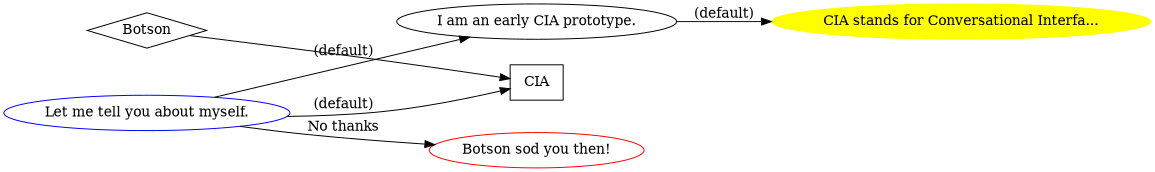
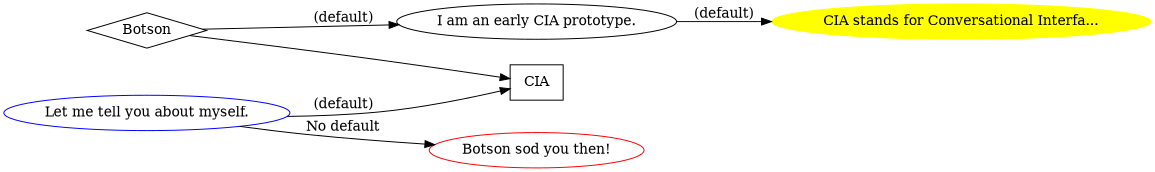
edge "Let me tell you about myself." -> "I am an early CIA prototype.": now "Botson" -> "I am an early CIA prototype."
edge "Let me tell you about myself." -> "Botson sod you then!": label "No thanks" -> "No default"
